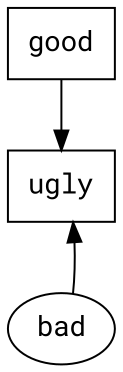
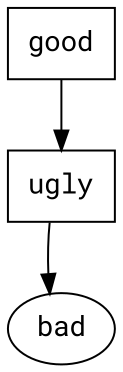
edge "bad" -> "ugly": reversed
